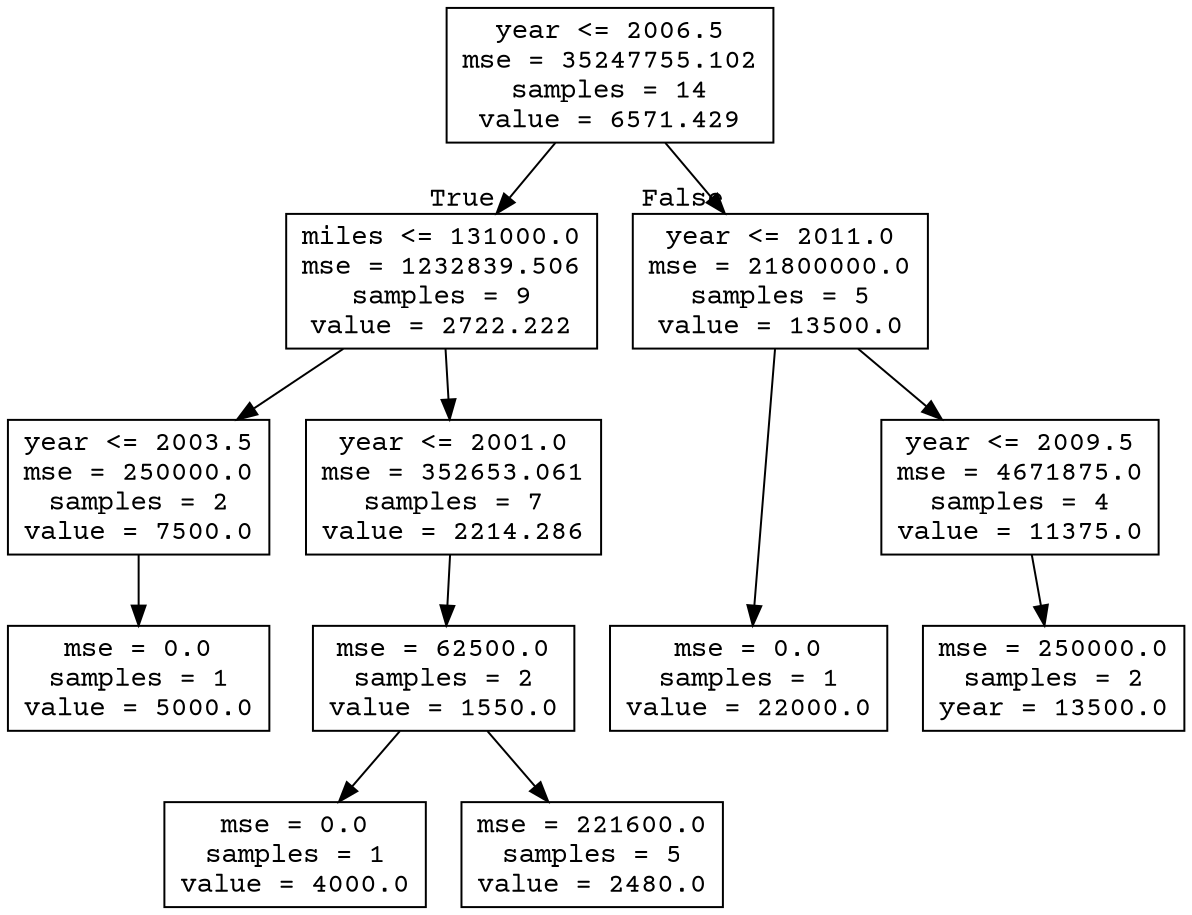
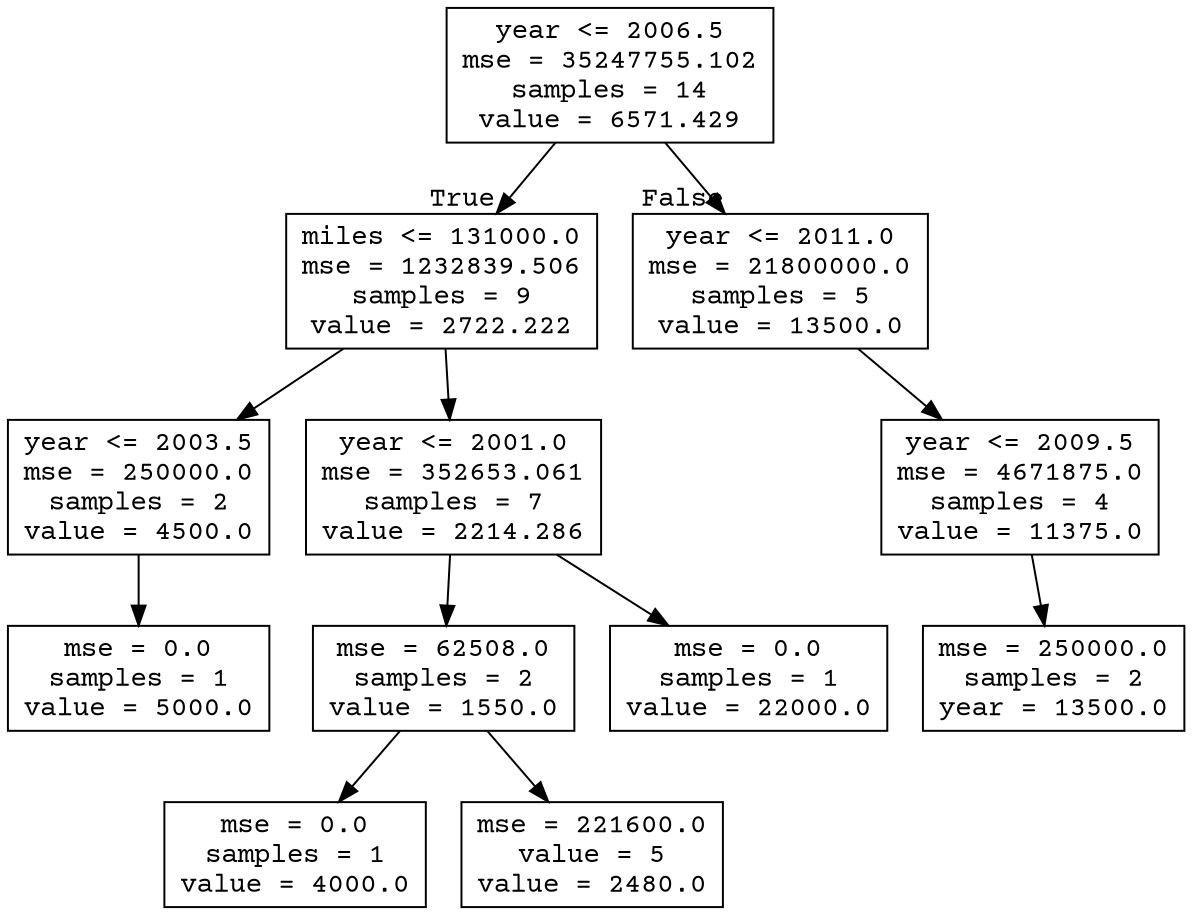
edge "year <= 2011.0 mse = 21800000.0 samples = 5 value = 13500.0" -> "mse = 0.0 samples = 1 value = 22000.0": now "year <= 2001.0 mse = 352653.061 samples = 7 value = 2214.286" -> "mse = 0.0 samples = 1 value = 22000.0"
node "year <= 2003.5 mse = 250000.0 samples = 2 value = 7500.0": label "year <= 2003.5 mse = 250000.0 samples = 2 value = 7500.0" -> "year <= 2003.5 mse = 250000.0 samples = 2 value = 4500.0"
node "mse = 62500.0 samples = 2 value = 1550.0": label "mse = 62500.0 samples = 2 value = 1550.0" -> "mse = 62508.0 samples = 2 value = 1550.0"
node "mse = 221600.0 samples = 5 value = 2480.0": label "mse = 221600.0 samples = 5 value = 2480.0" -> "mse = 221600.0 value = 5 value = 2480.0"
